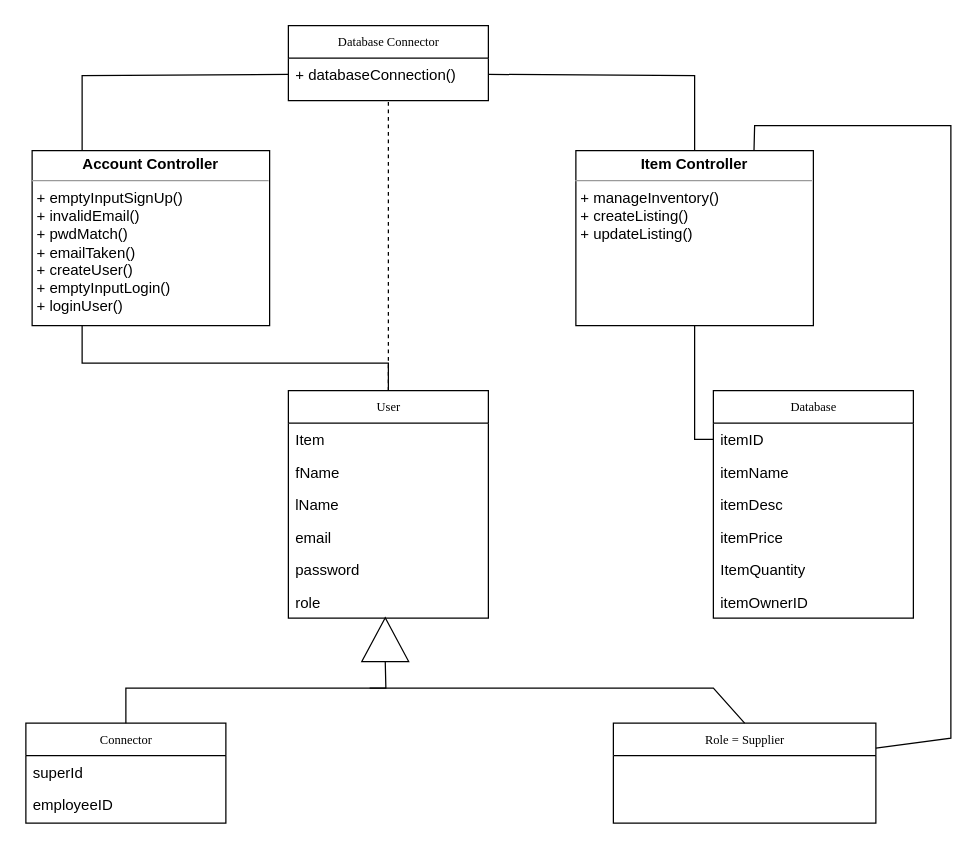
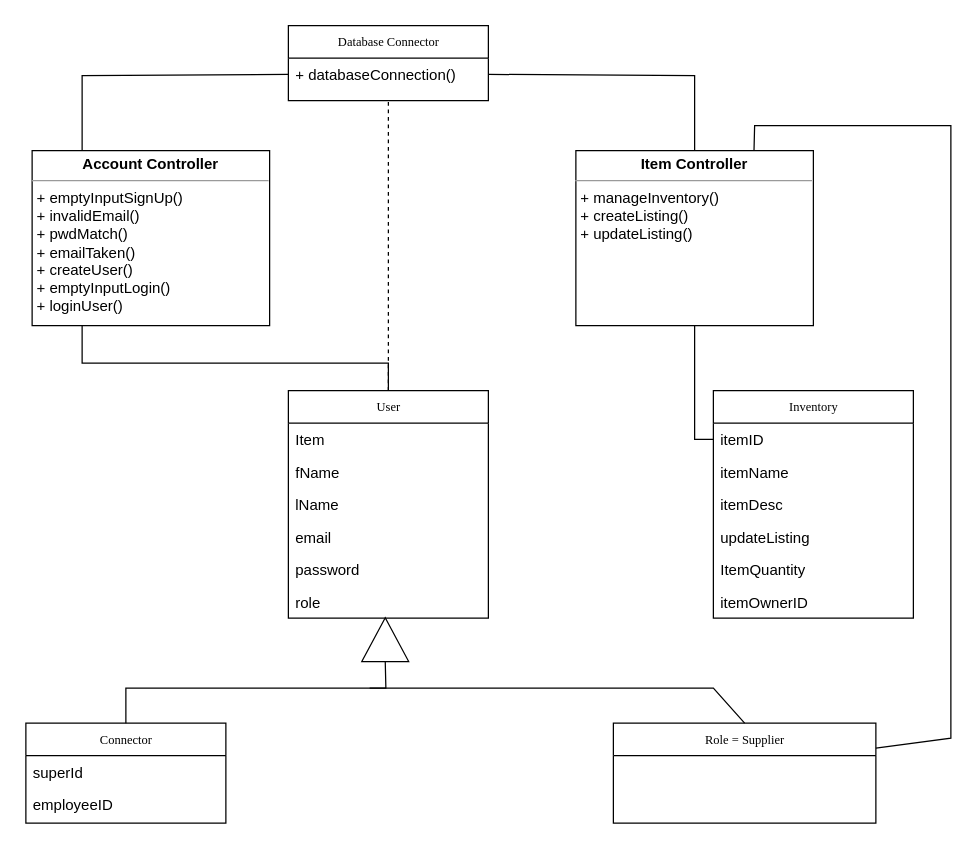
node "Database": label "Database" -> "Inventory"
node "itemPrice": label "itemPrice" -> "updateListing"
